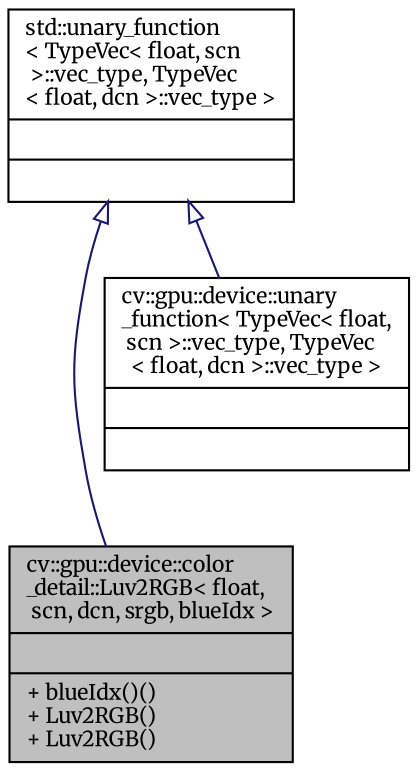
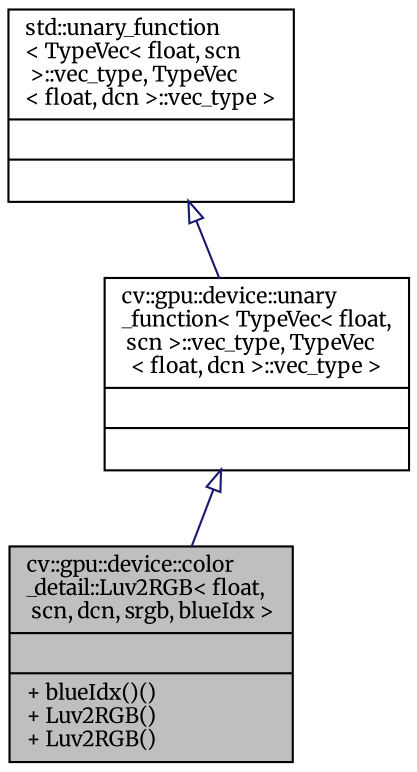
edge "cv::gpu::device::color" -> "std::unary_function": now "cv::gpu::device::color" -> "cv::gpu::device::unary"
